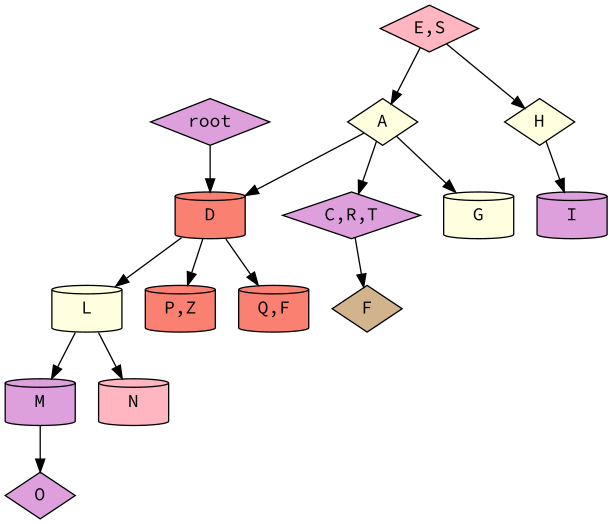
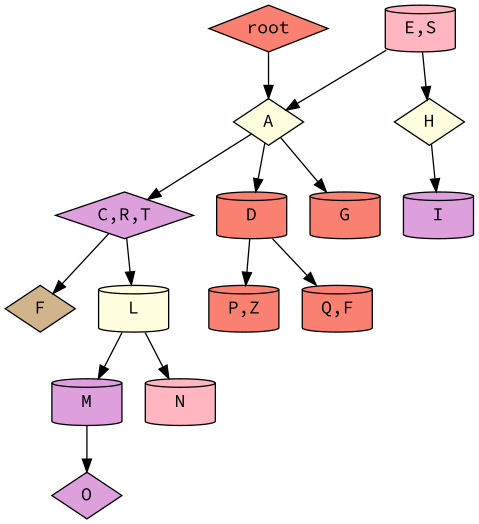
node "E,S": shape diamond -> cylinder
node "root": fillcolor plum -> salmon
edge "root" -> "D": now "root" -> "A"
node "G": fillcolor lightyellow -> salmon
edge "D" -> "L": now "C,R,T" -> "L"
